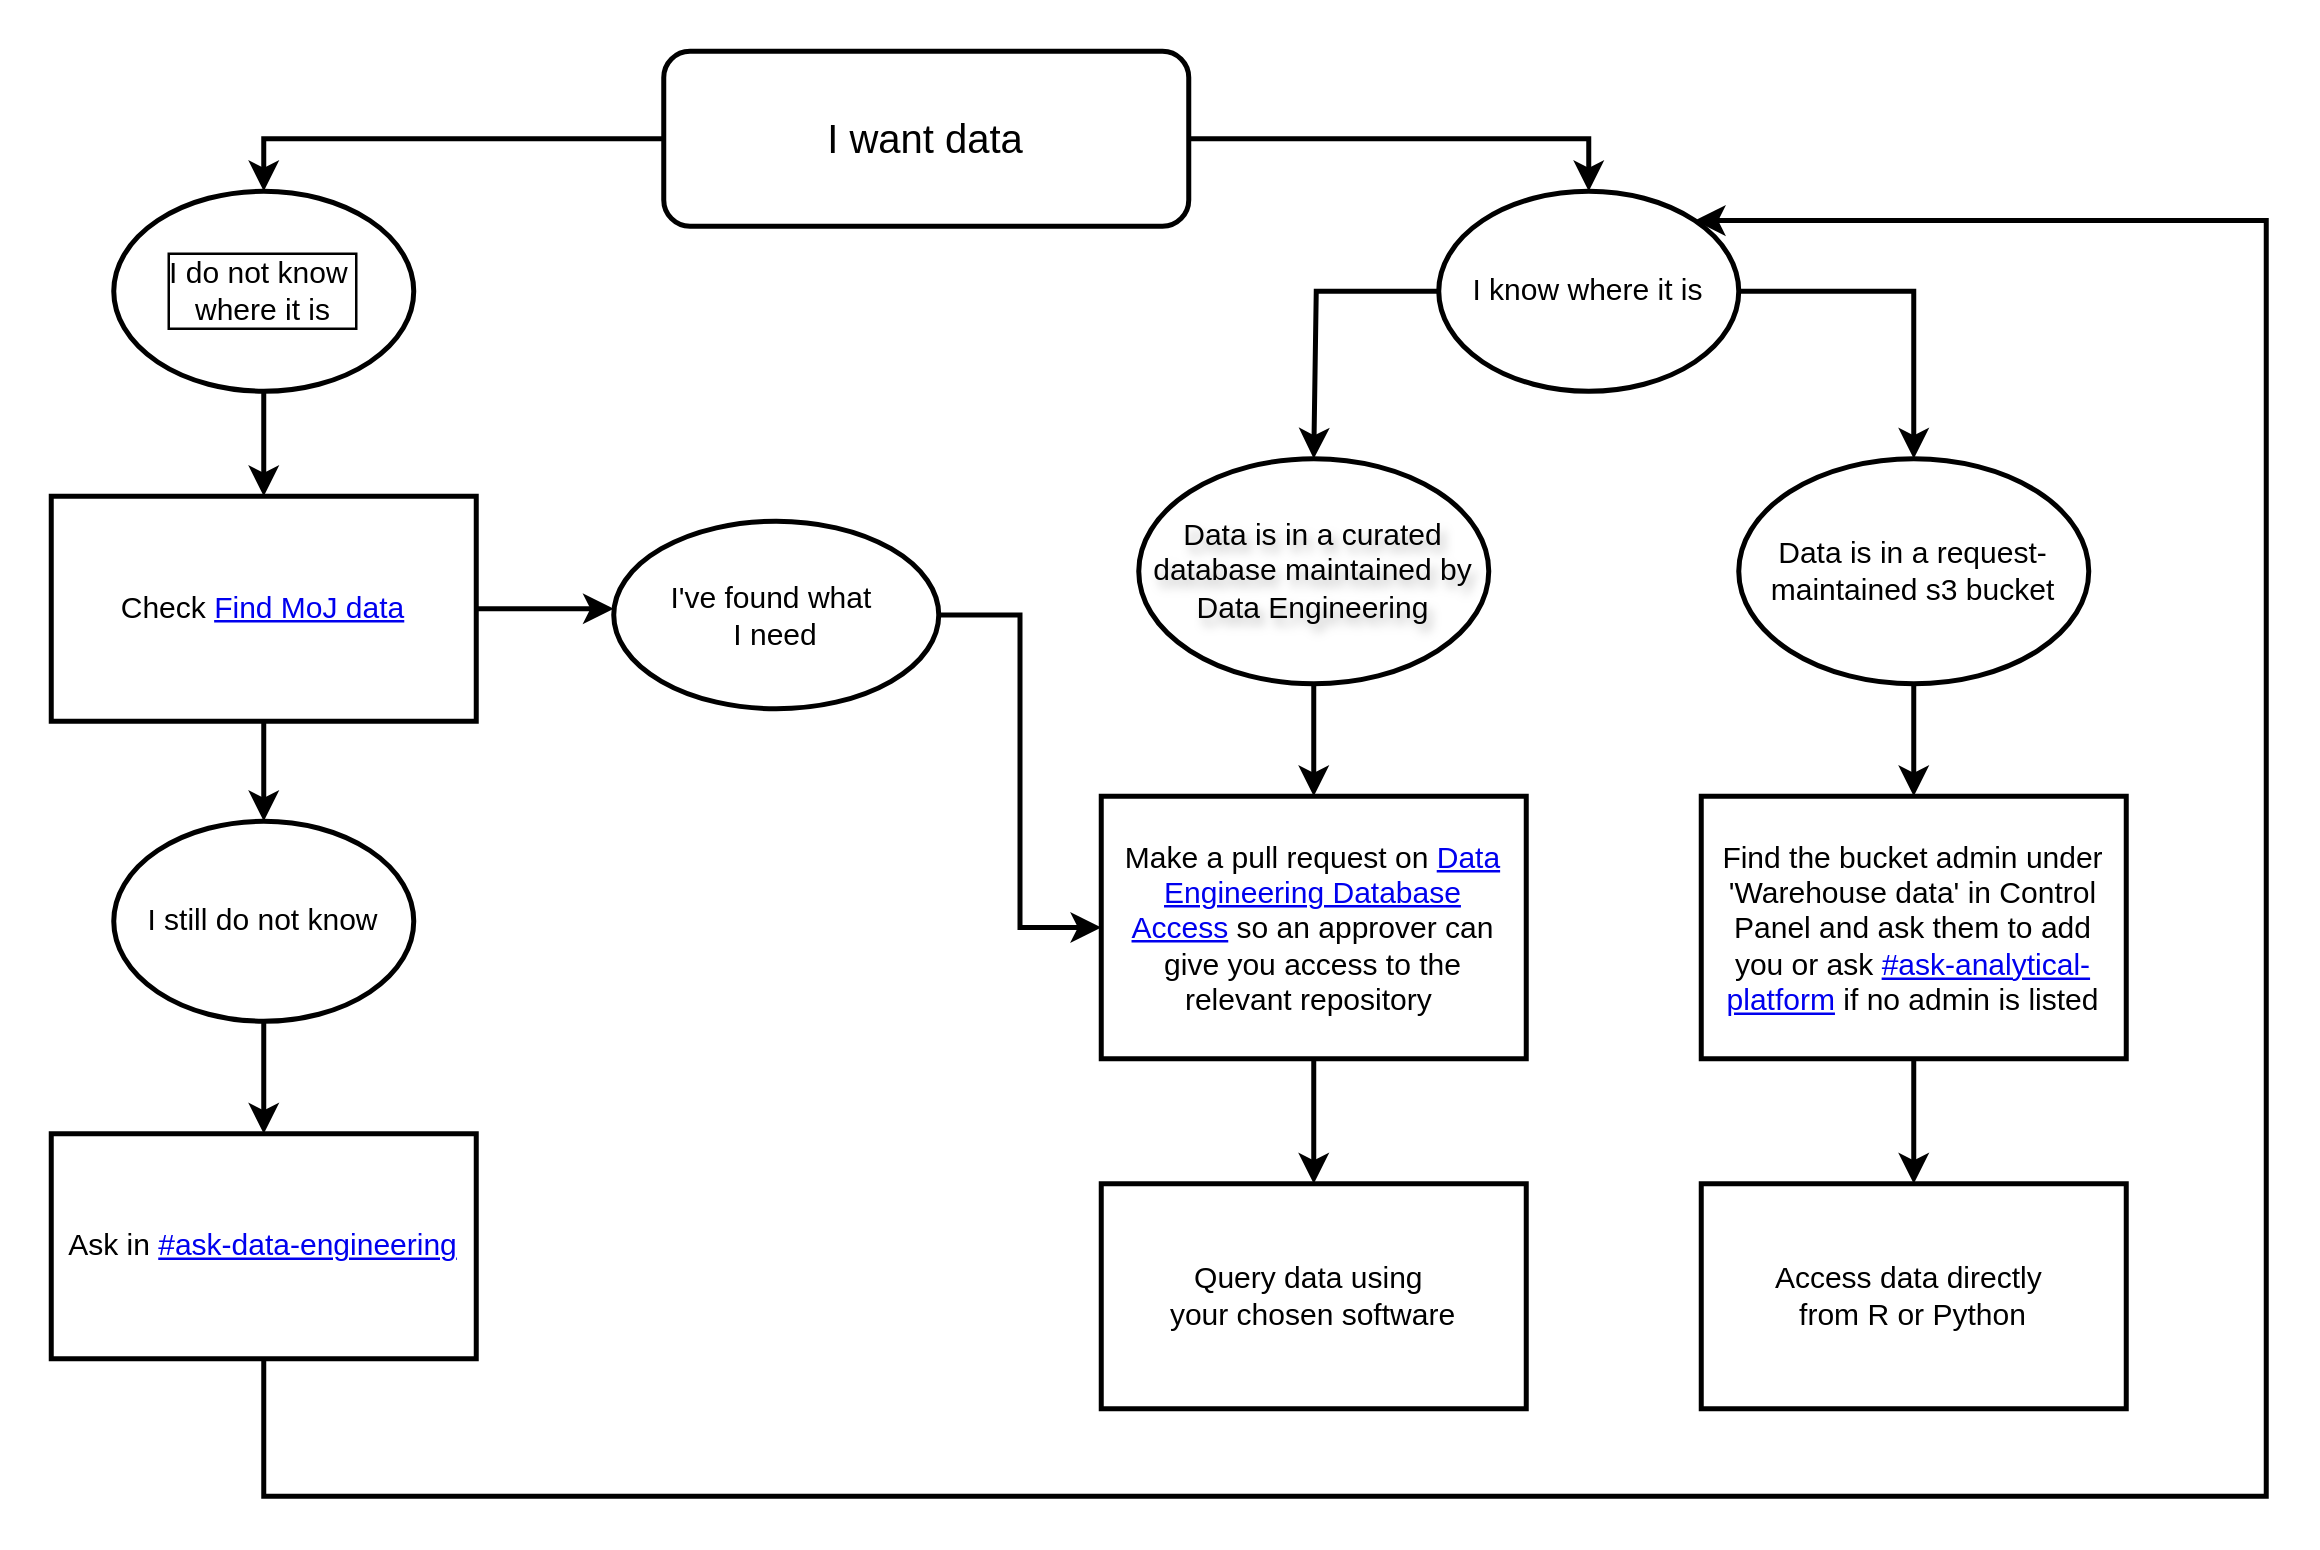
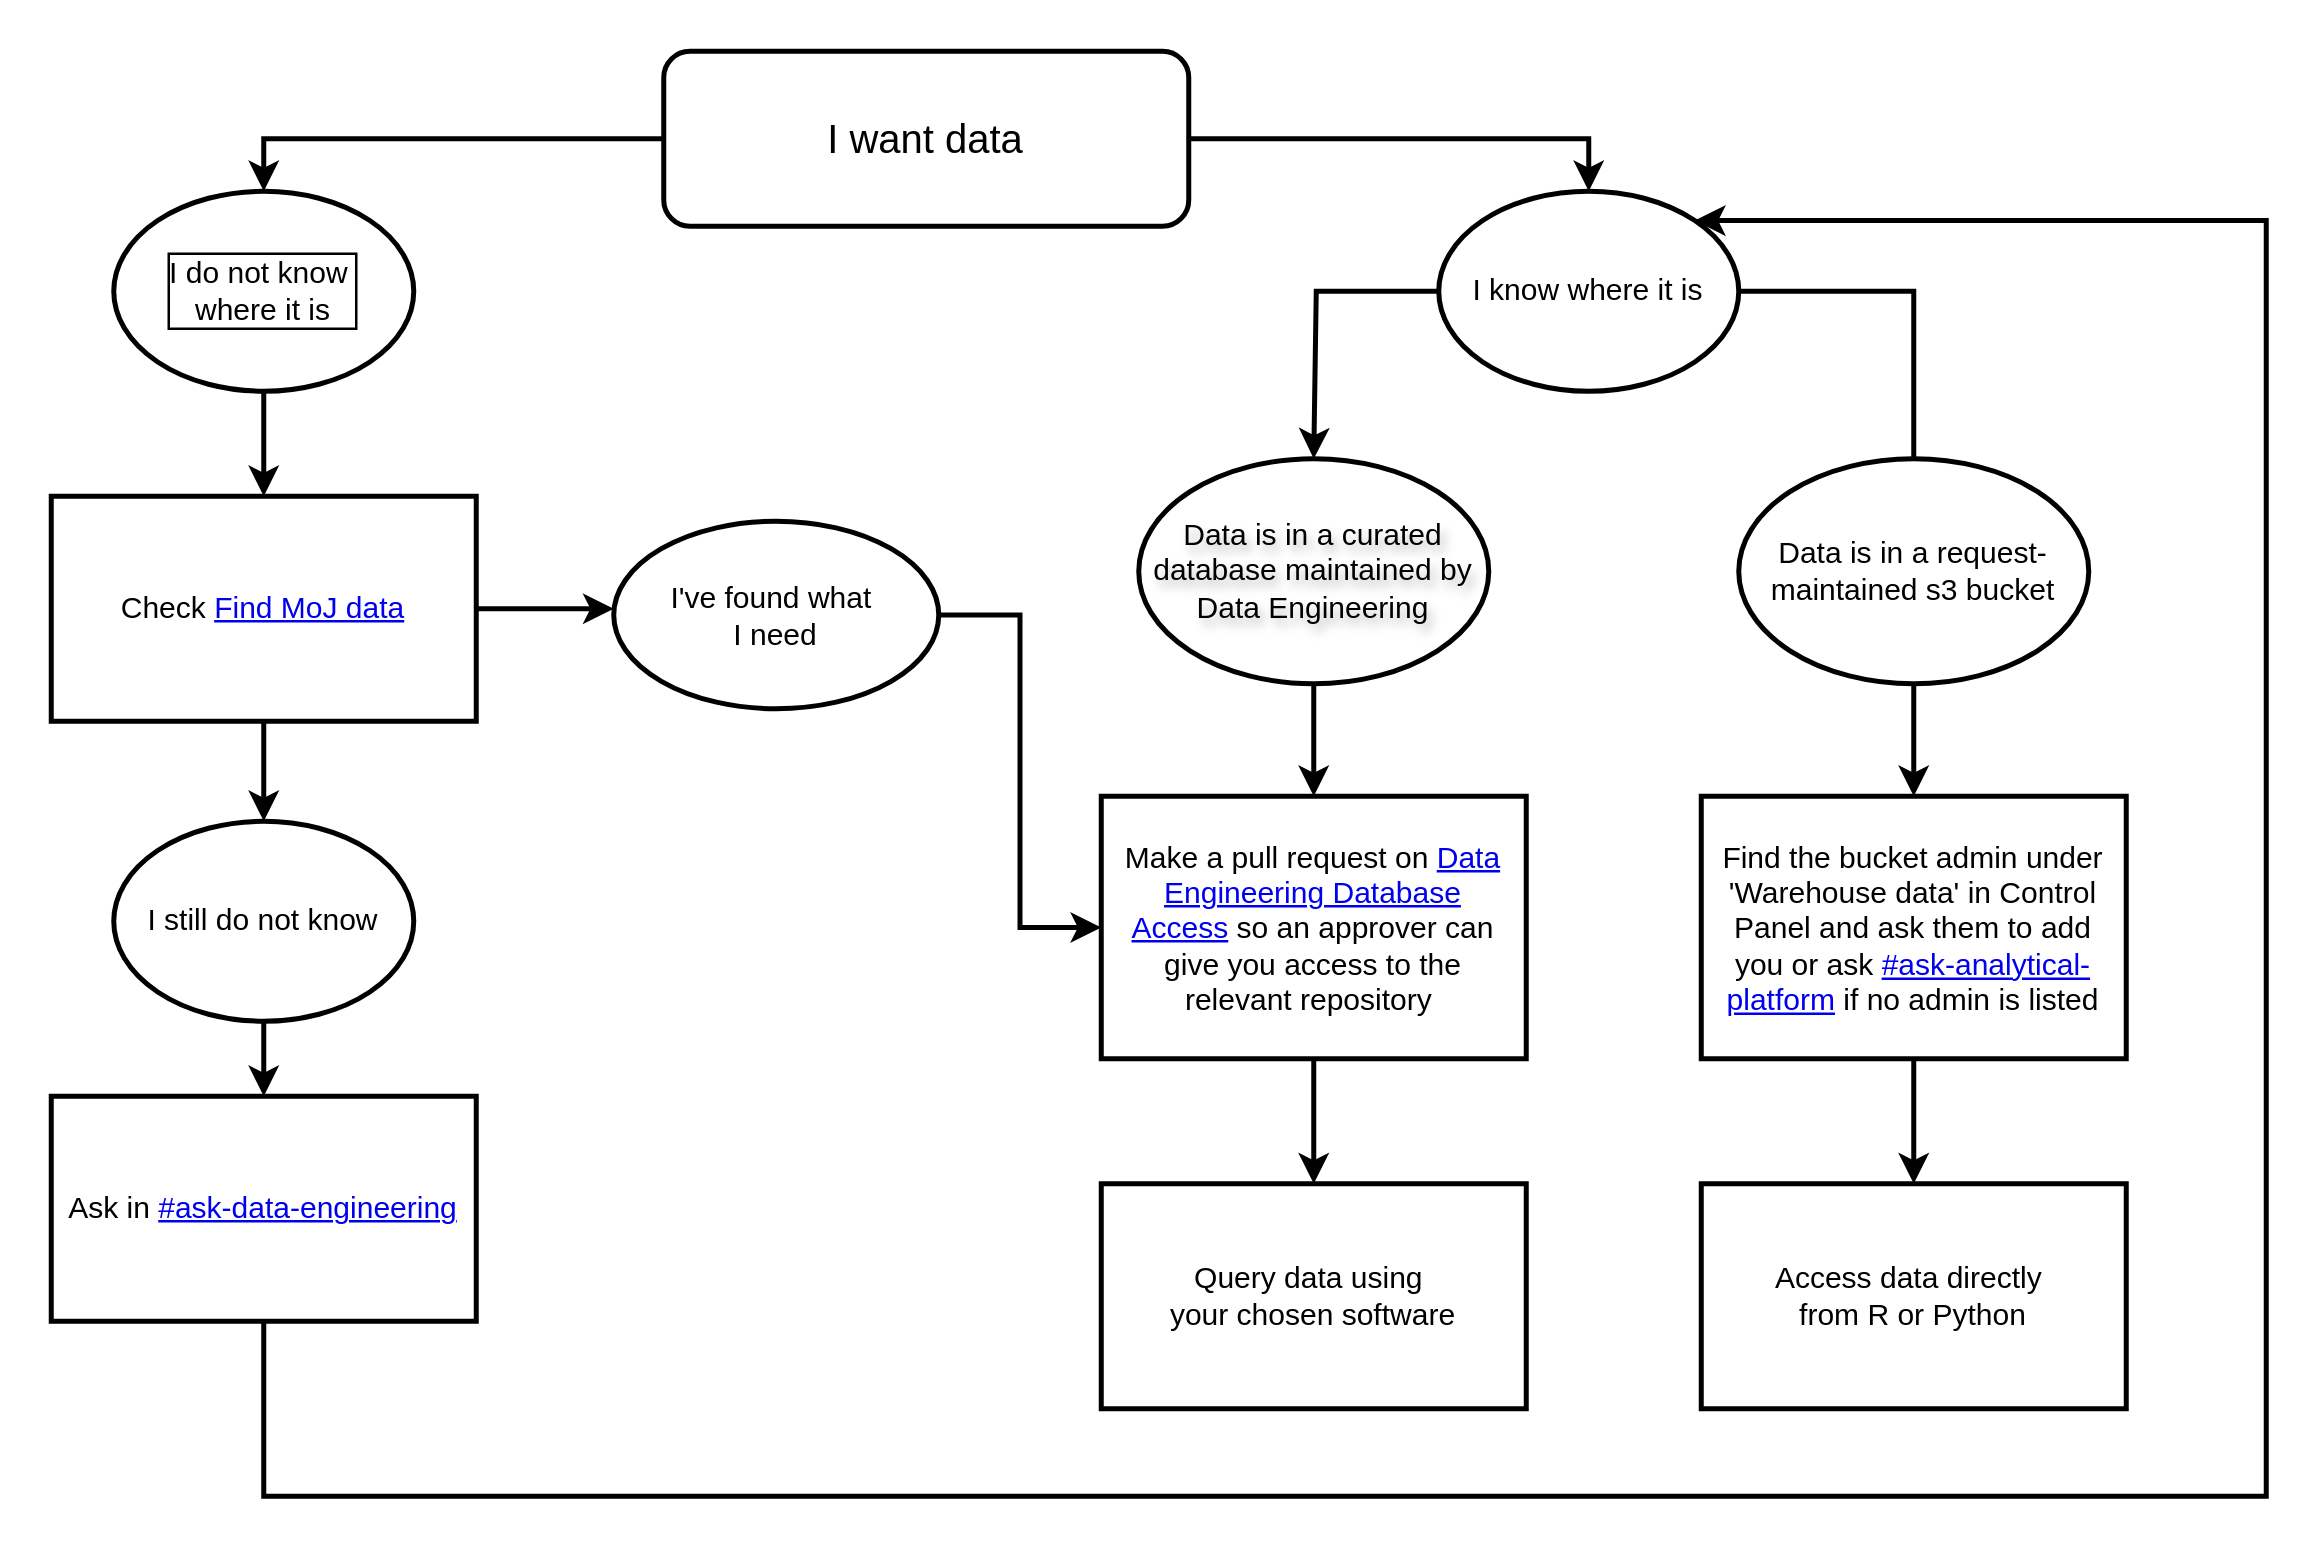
edge "I know where it is" -> "Data is in a request-maintained s3 bucket": arrowhead classic -> none
node "Ask in #ask-data-engineering": moved (264, 1246) -> (264, 1209)
